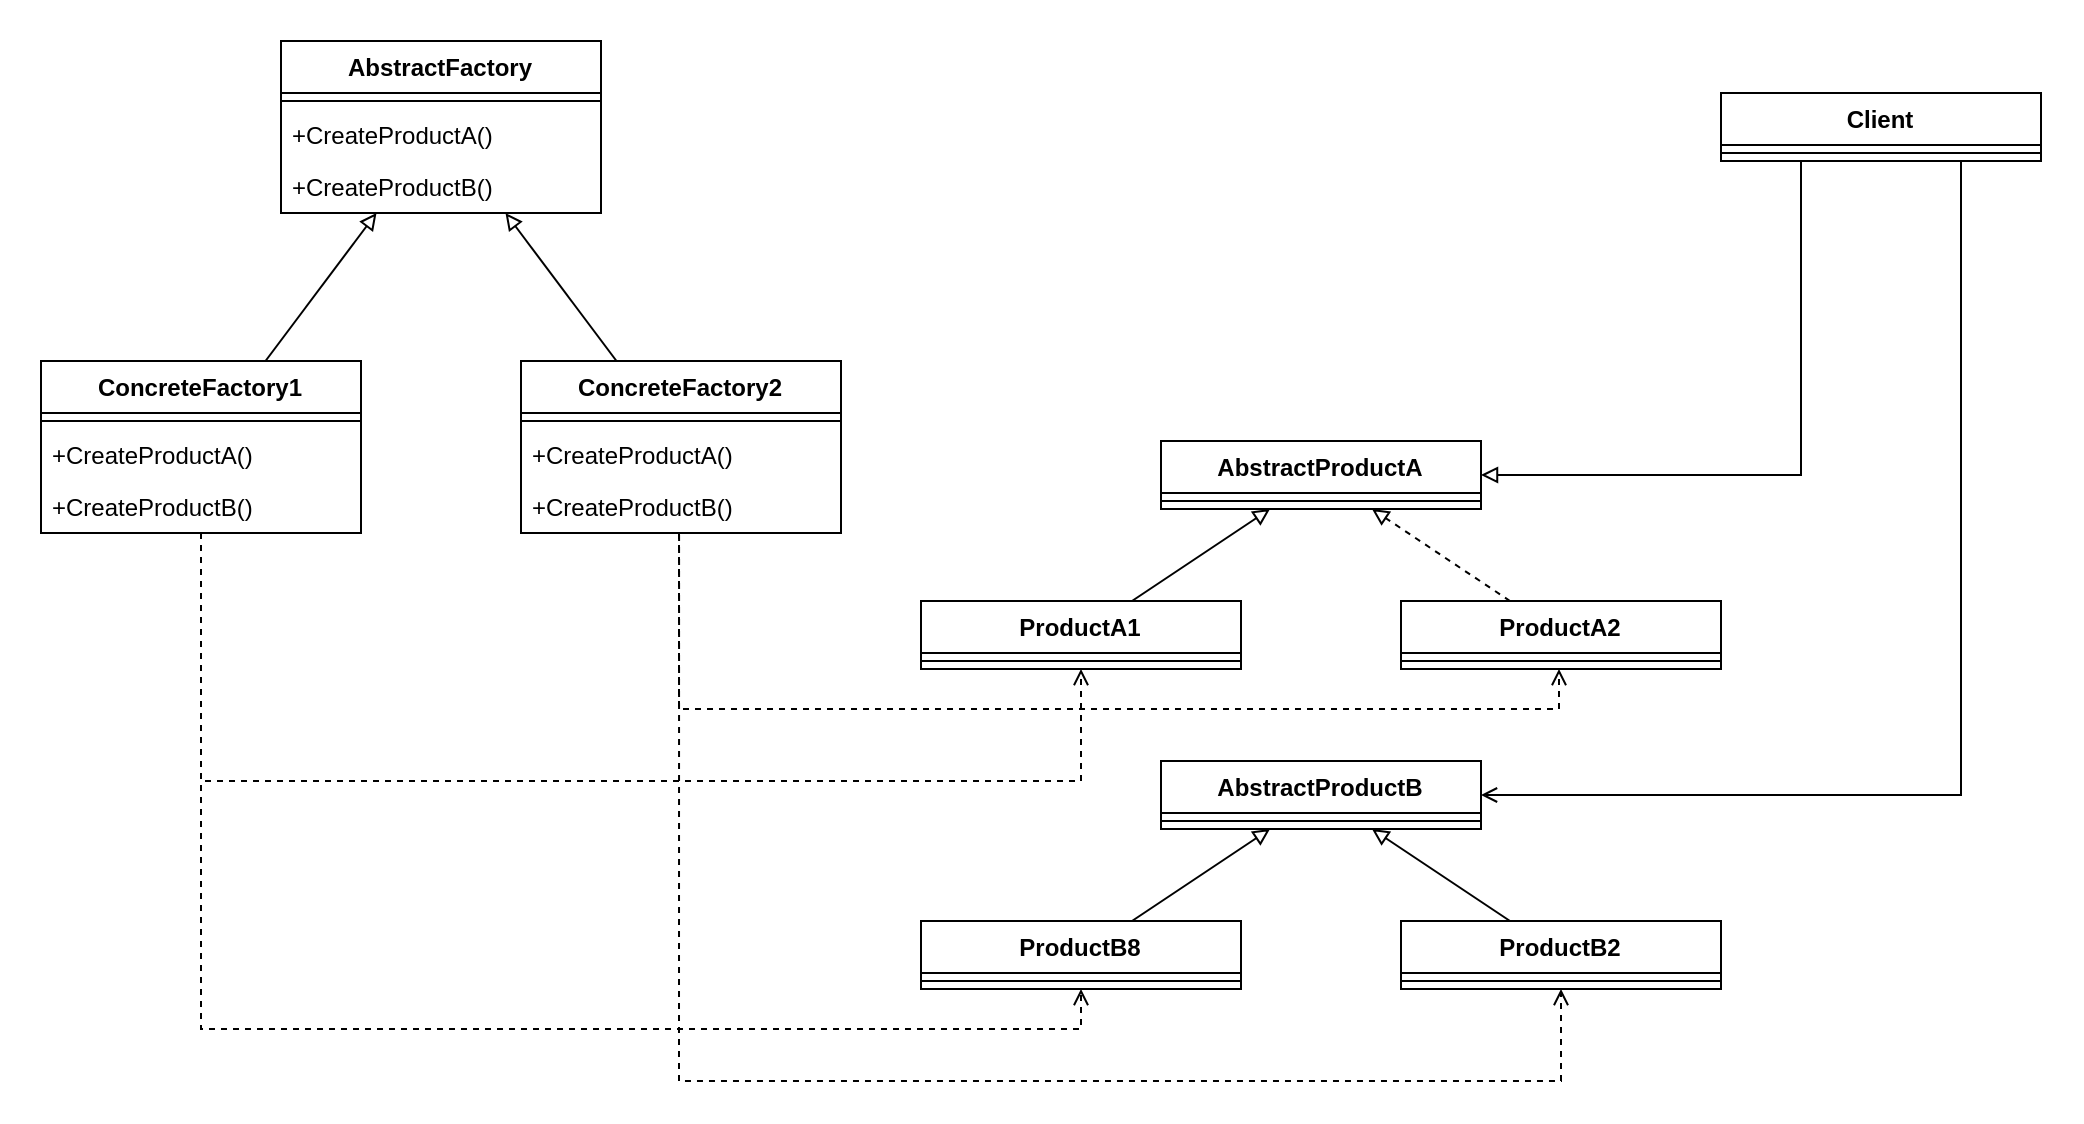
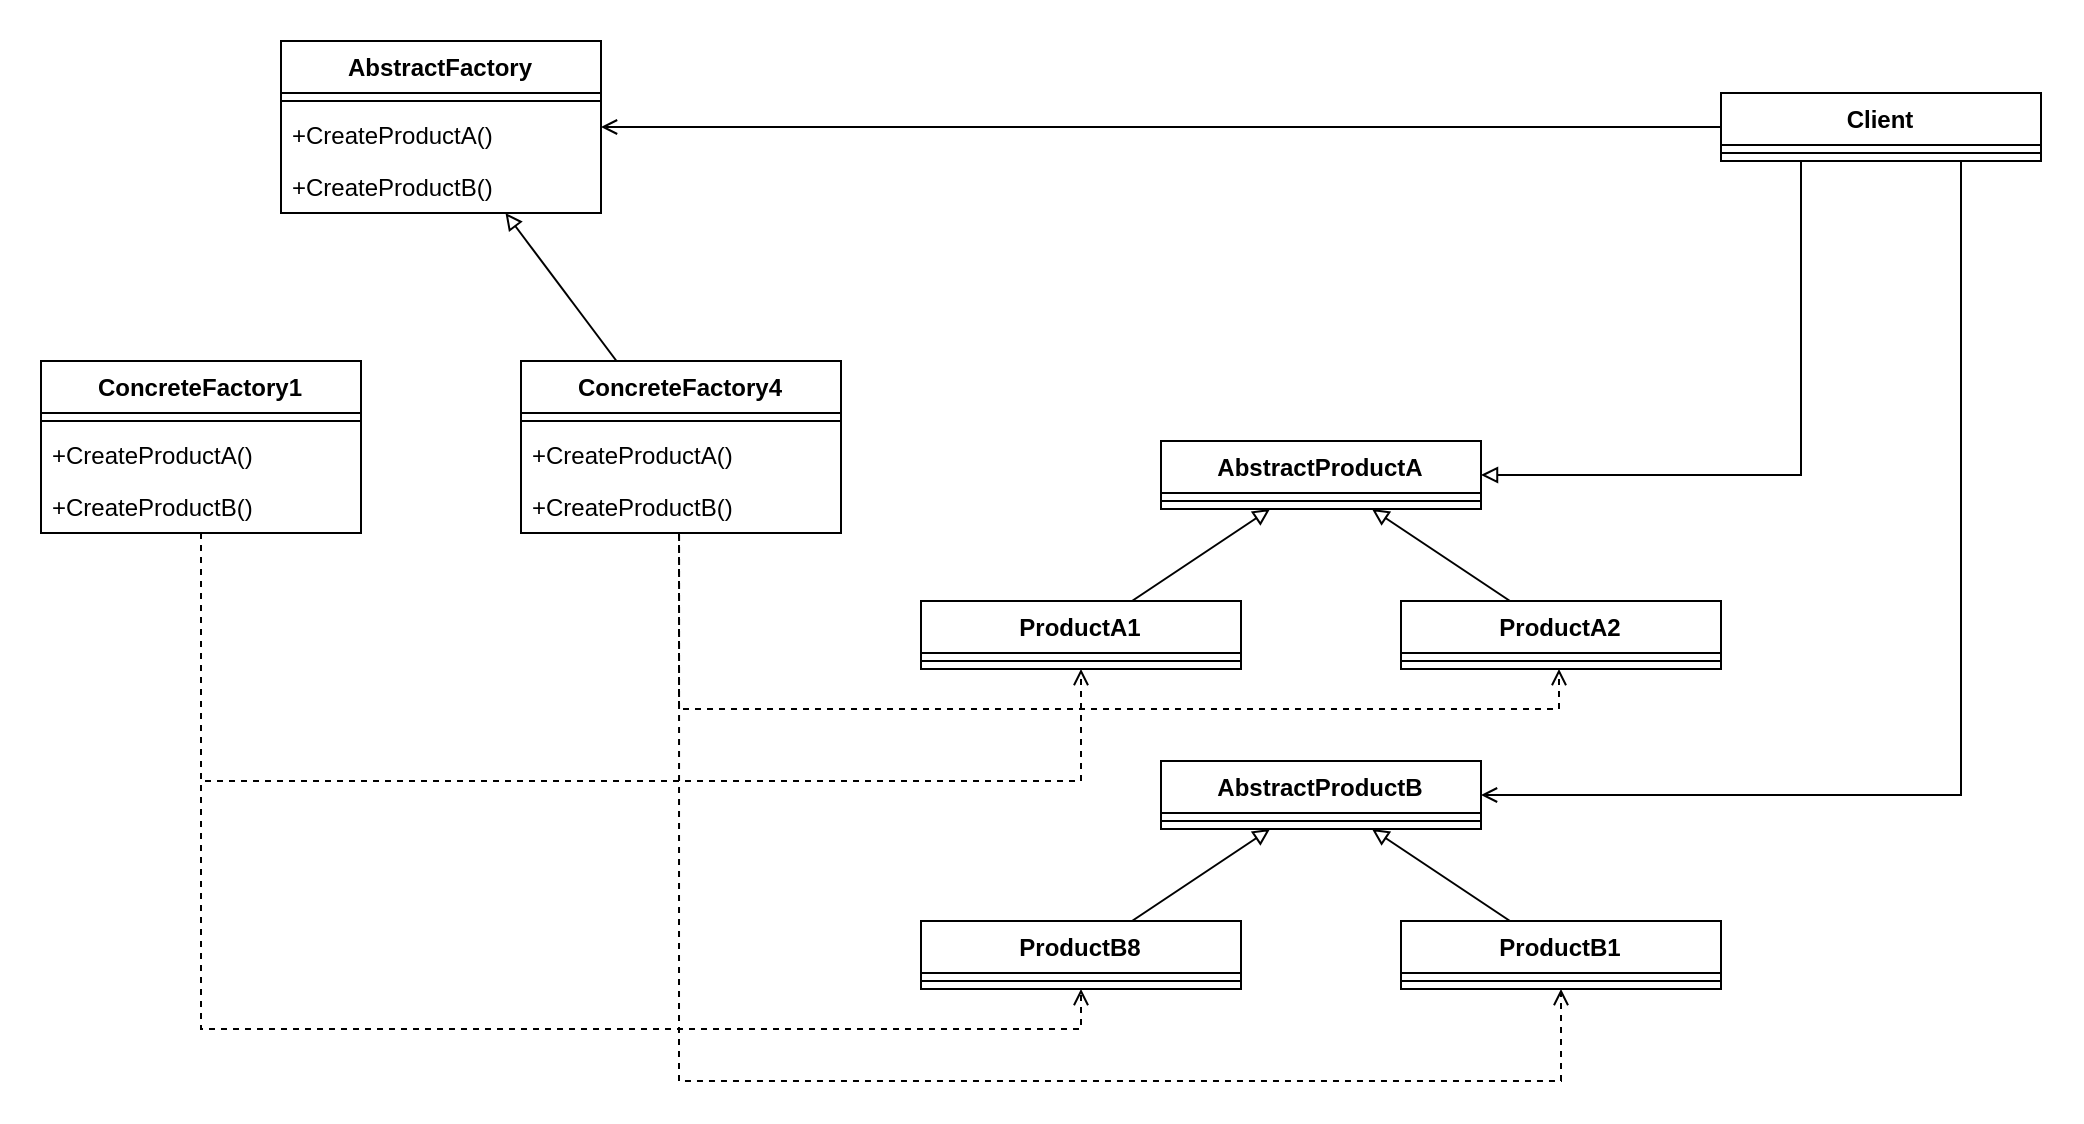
edge "Client" -> "AbstractFactory": added
edge "ConcreteFactory1" -> "AbstractFactory": removed
node "ConcreteFactory2": label "ConcreteFactory2" -> "ConcreteFactory4"
edge "ProductA2" -> "AbstractProductA": style dashed -> solid
node "ProductB2": label "ProductB2" -> "ProductB1"
